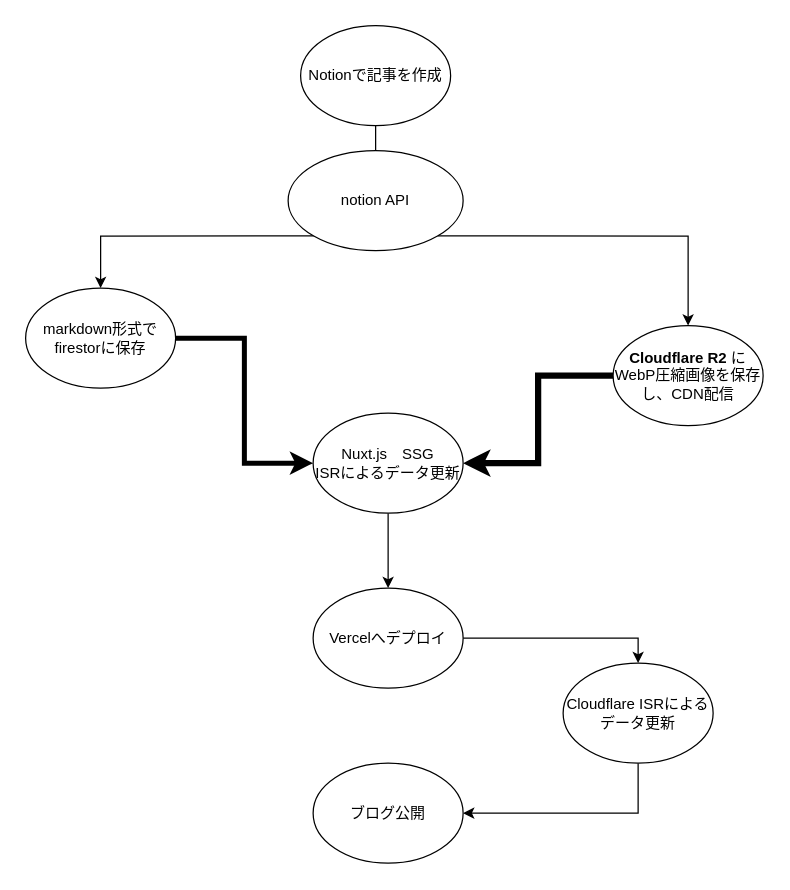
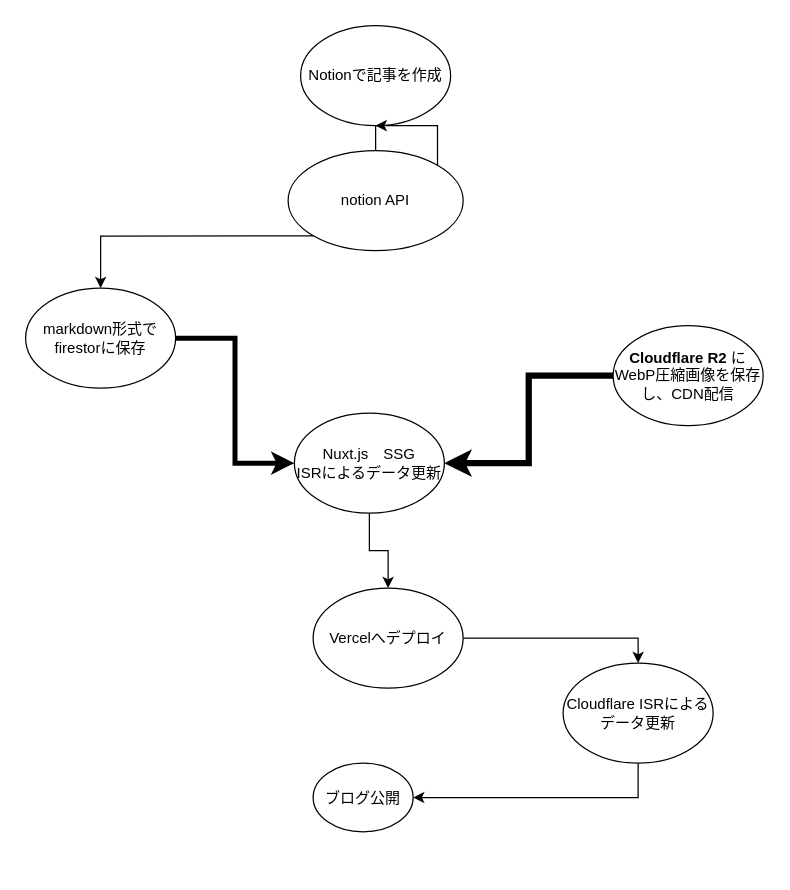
edge "notion API" -> "Cloudflare R2 にWebP圧縮画像を保存し、CDN配信": now "notion API" -> "Notionで記事を作成"
node "Nuxt.js SSG ISRによるデータ更新": moved (388, 463) -> (369, 463)
node "ブログ公開": size 150x100 -> 100x69
